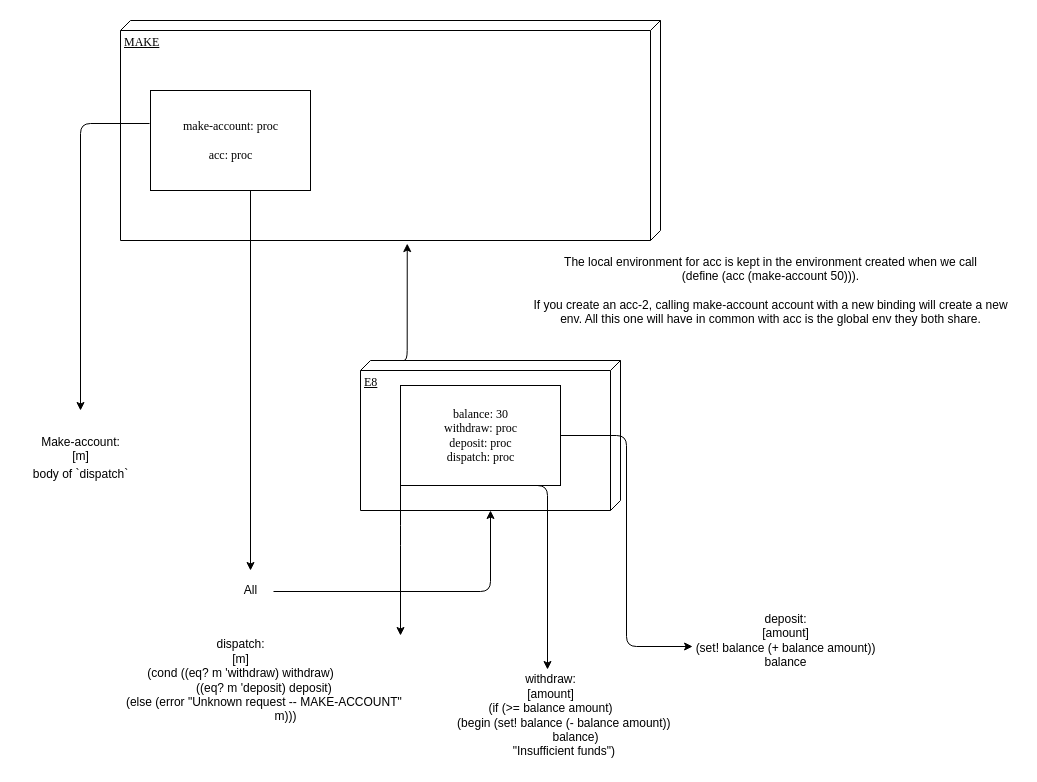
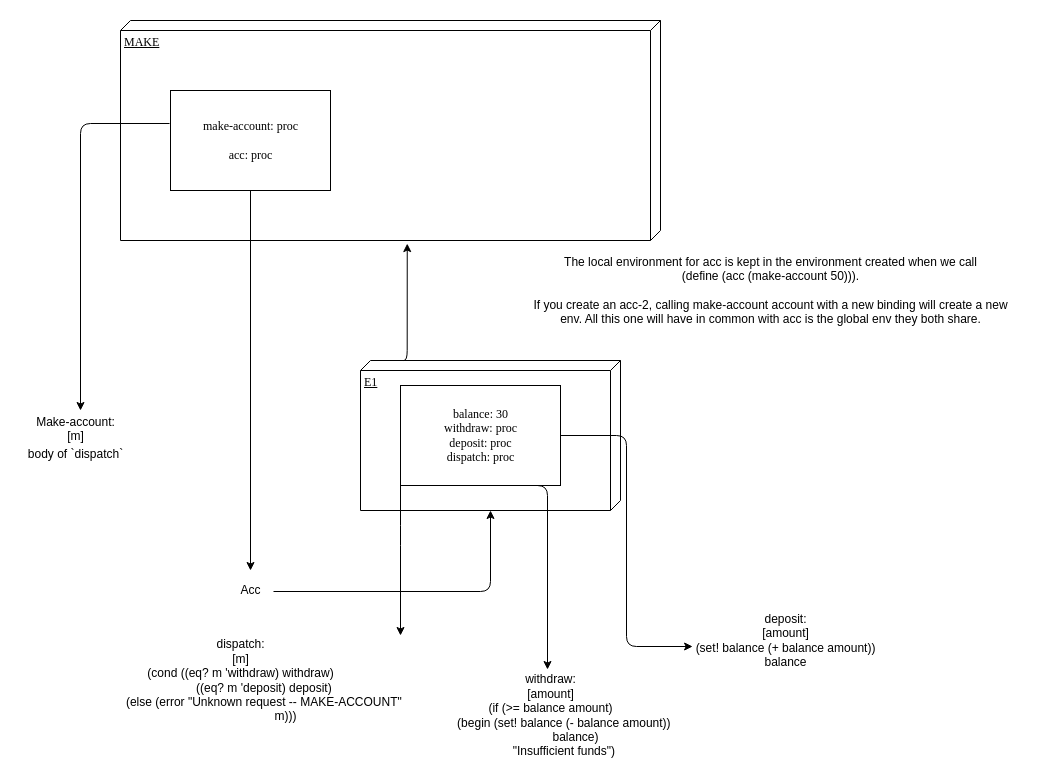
node "make-account: proc acc: proc": moved (231, 141) -> (251, 141)
node "E8": label "E8" -> "E1"
node "Make-account: [m] body of `dispatch`": moved (81, 461) -> (76, 441)
node "All": label "All" -> "Acc"
